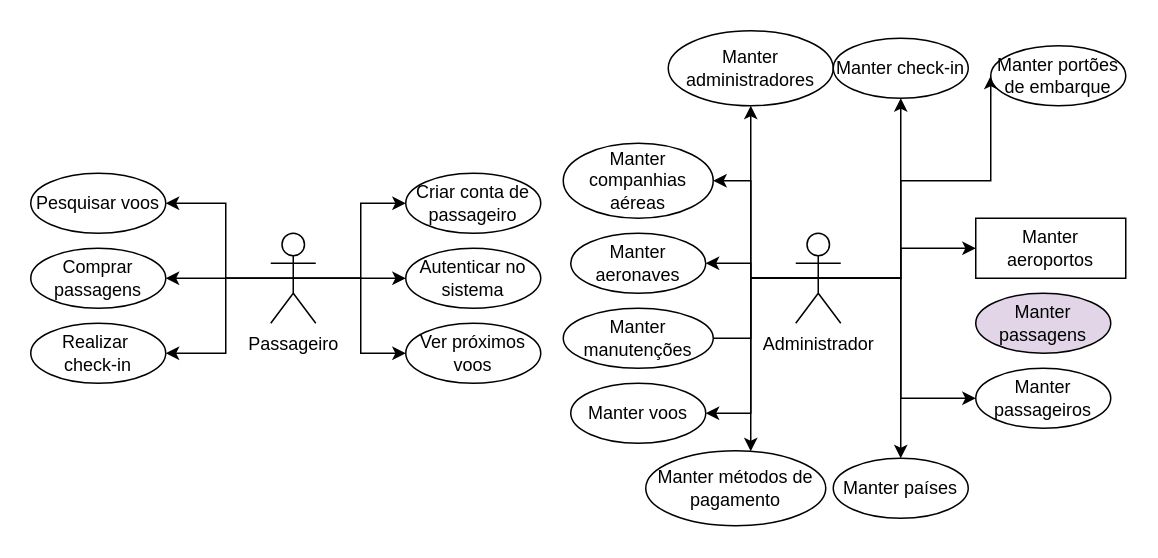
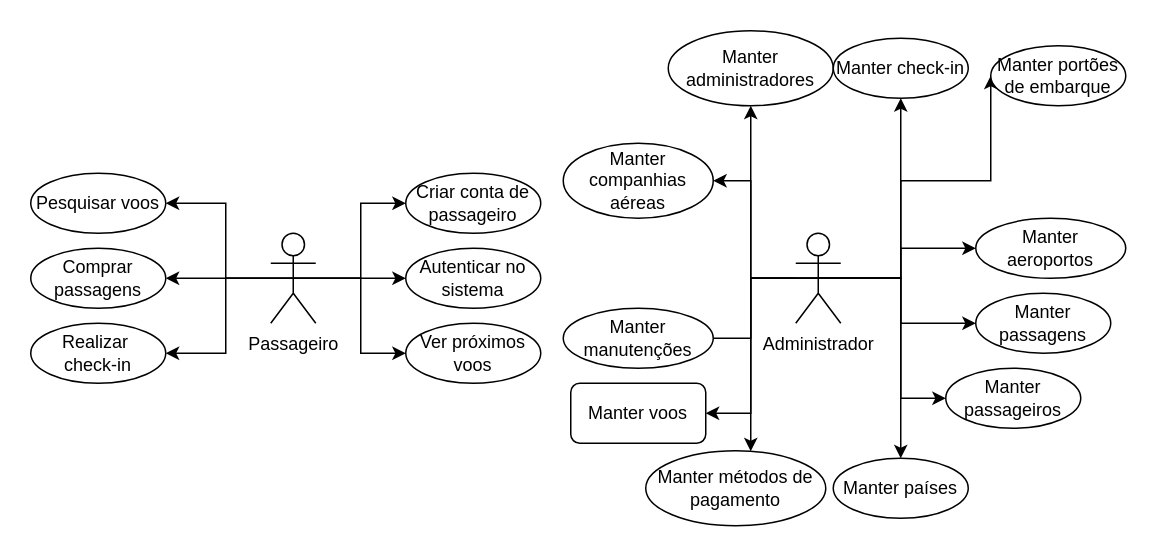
node "Manter aeroportos": shape rectangle -> ellipse
node "Manter aeronaves": removed
edge "Administrador" -> "Manter aeronaves": removed
edge "Administrador" -> "Manter passagens": added
node "Manter passagens": fillcolor #e1d5e7 -> #ffffff
node "Manter passageiros": moved (1043, 398) -> (1013, 398)
node "Manter voos": shape ellipse -> rounded rectangle
